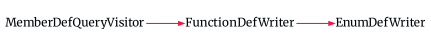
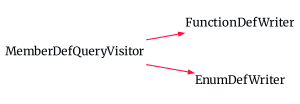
edge "FunctionDefWriter" -> "EnumDefWriter": now "MemberDefQueryVisitor" -> "EnumDefWriter"
